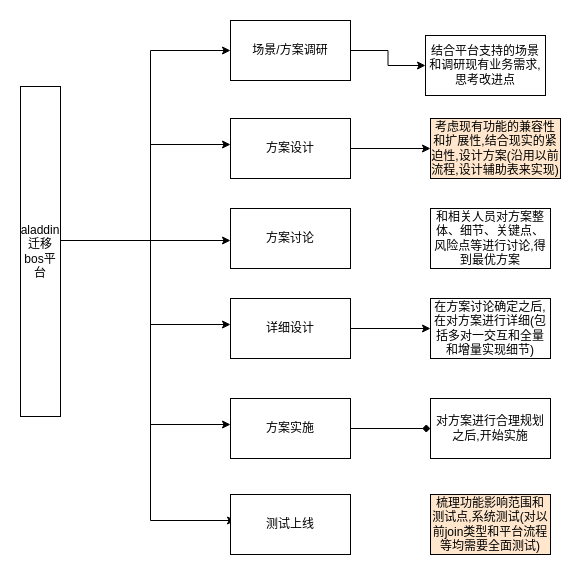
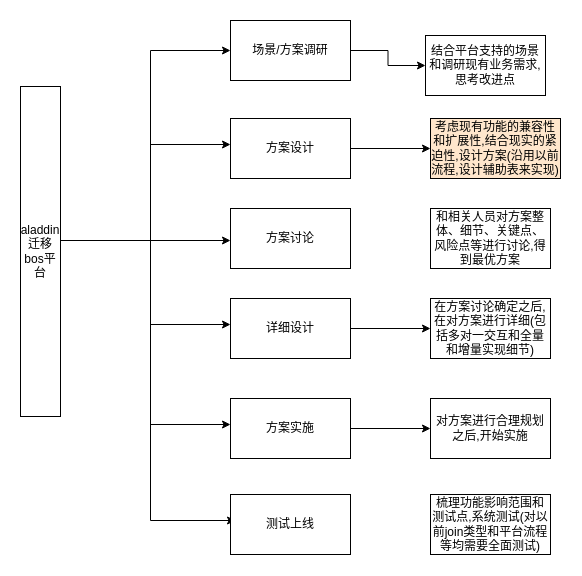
edge "方案实施" -> "对方案进行合理规划之后,开始实施": arrowhead diamond -> classic
node "梳理功能影响范围和测试点,系统测试(对以前join类型和平台流程等均需要全面测试)": fillcolor #ffe6cc -> #ffffff
